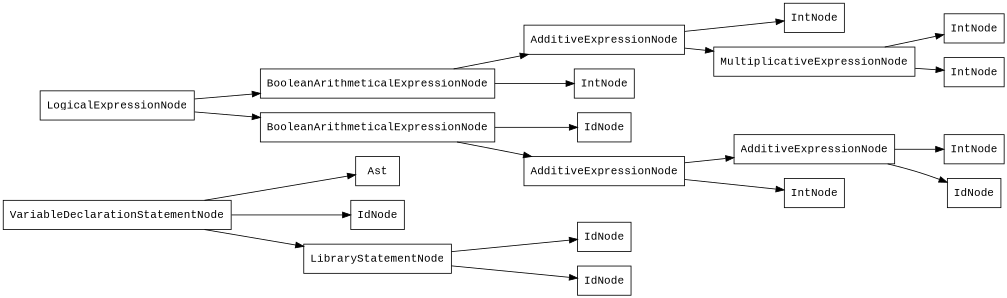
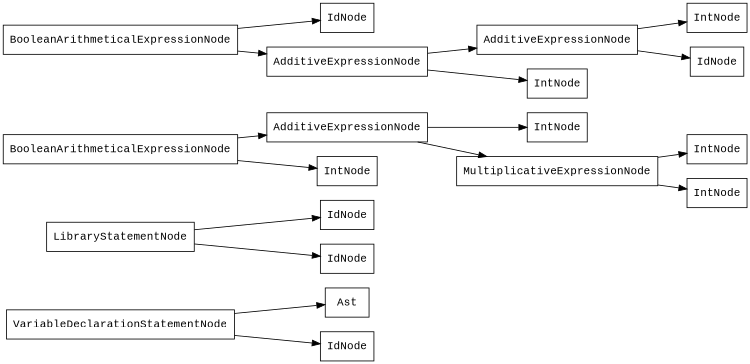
node "LogicalExpressionNode": removed
edge "VariableDeclarationStatementNode" -> "LibraryStatementNode": removed
